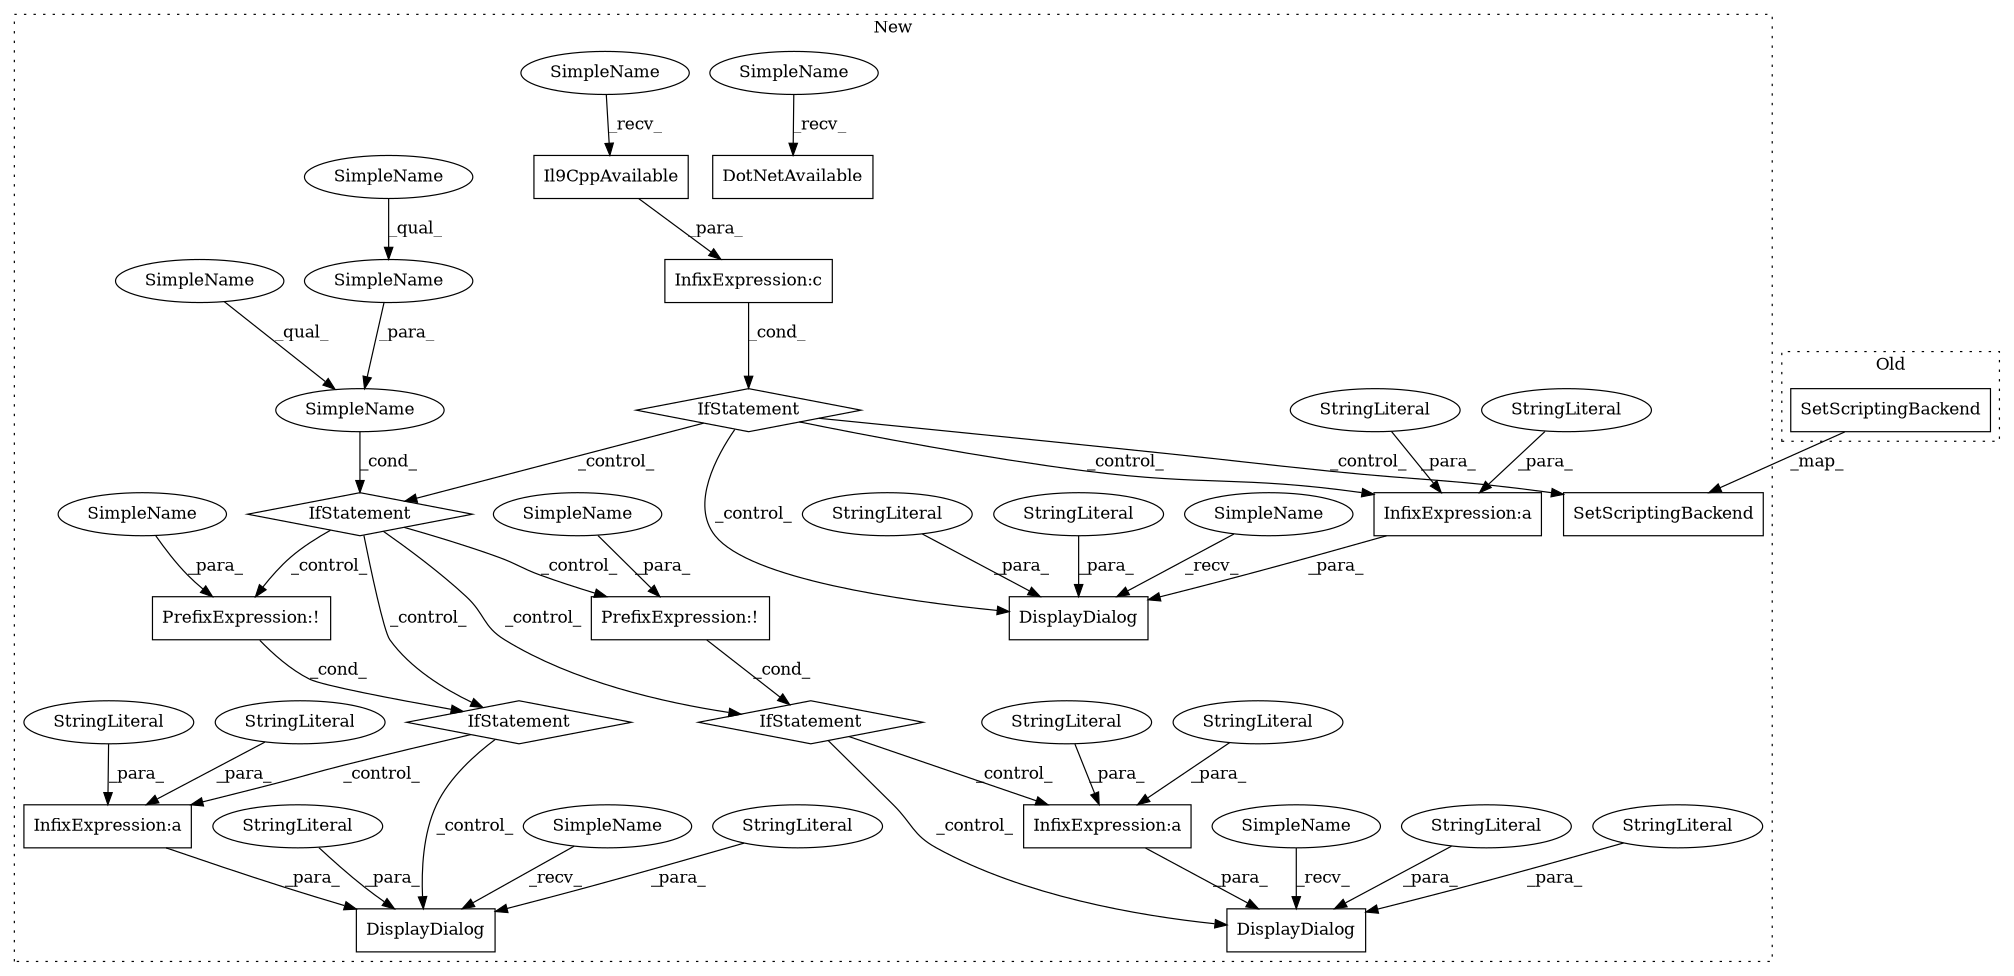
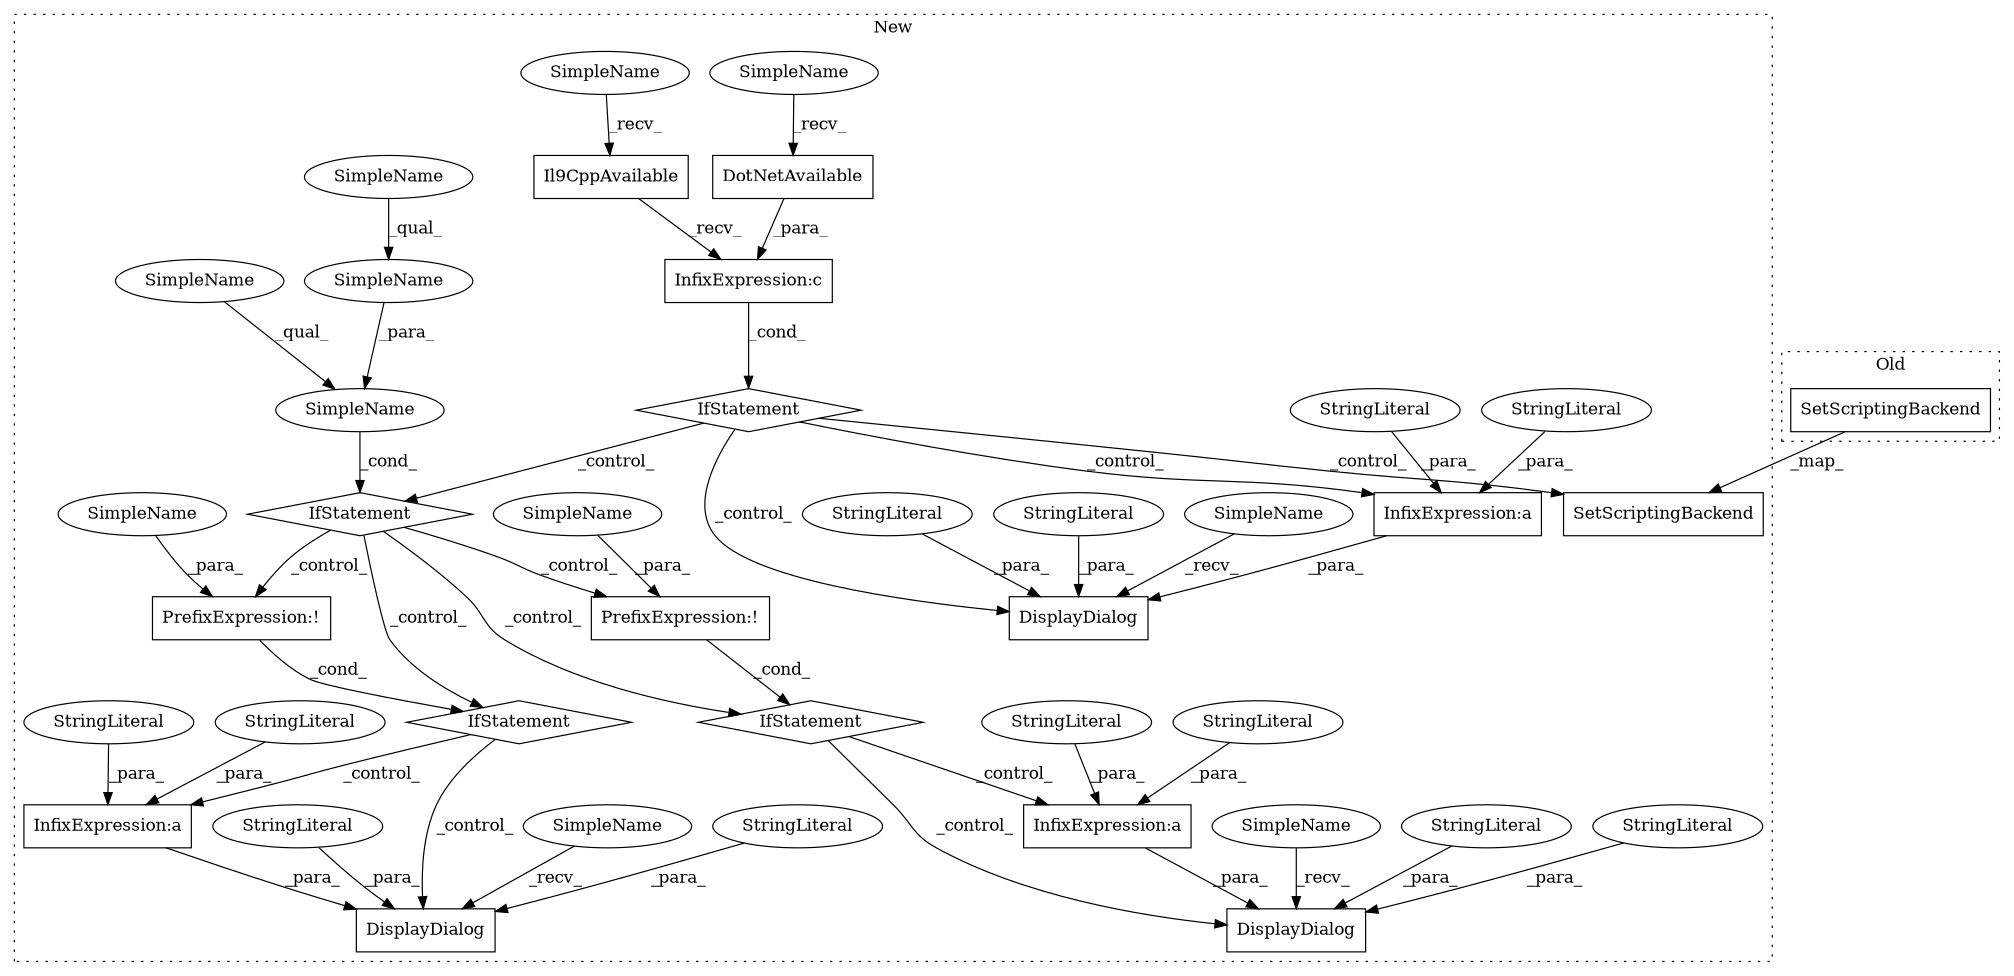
edge "DotNetAvailable" -> "InfixExpression:c": added, label "_para_"
edge "Il9CppAvailable" -> "InfixExpression:c": label "_para_" -> "_recv_"
